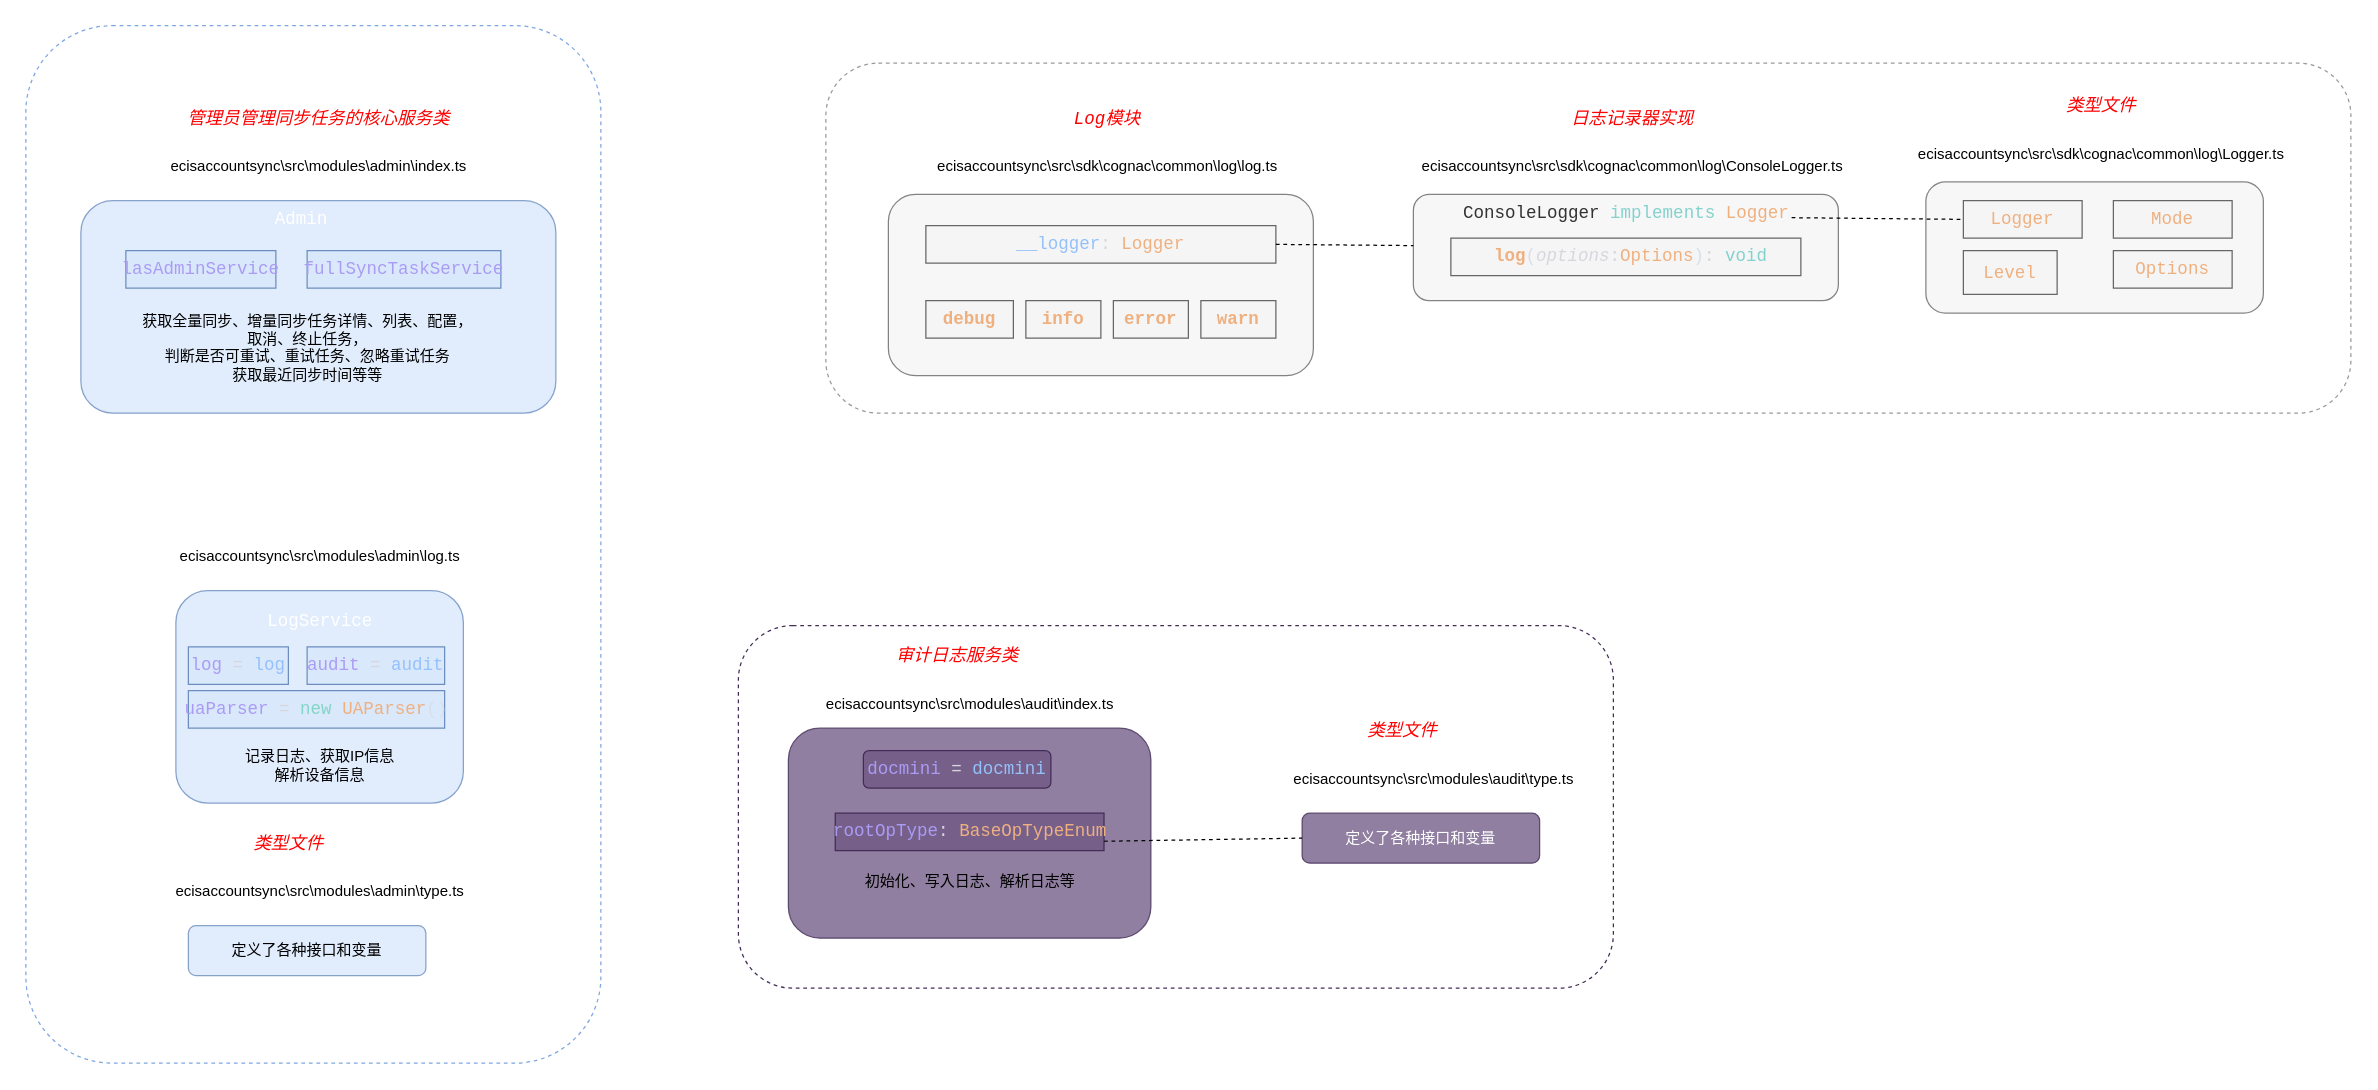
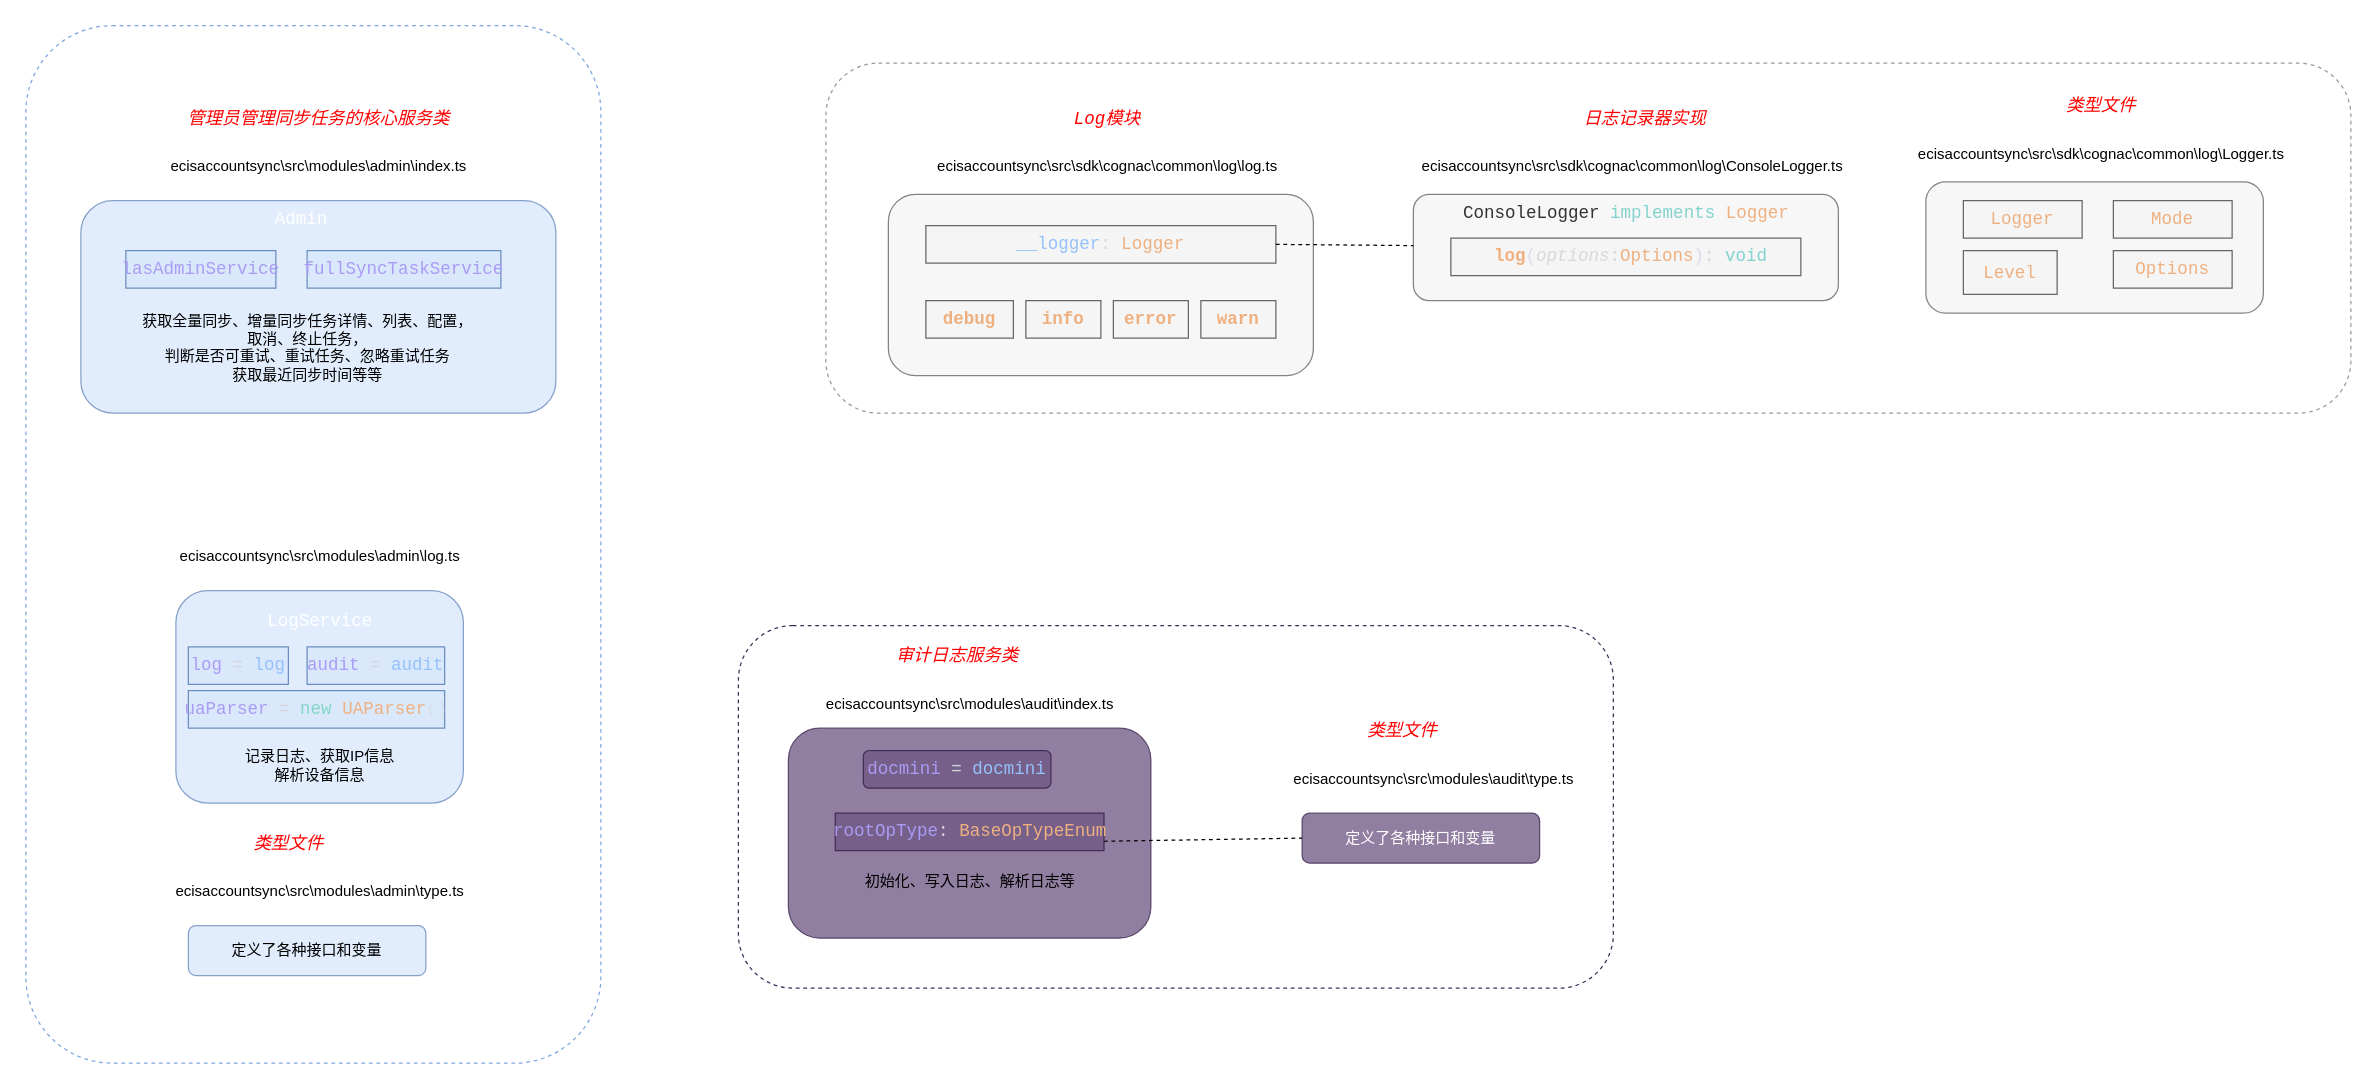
node "日志记录器实现": moved (1632, 119) -> (1644, 119)
edge "ConsoleLogger implements Logger" -- "Logger": removed
